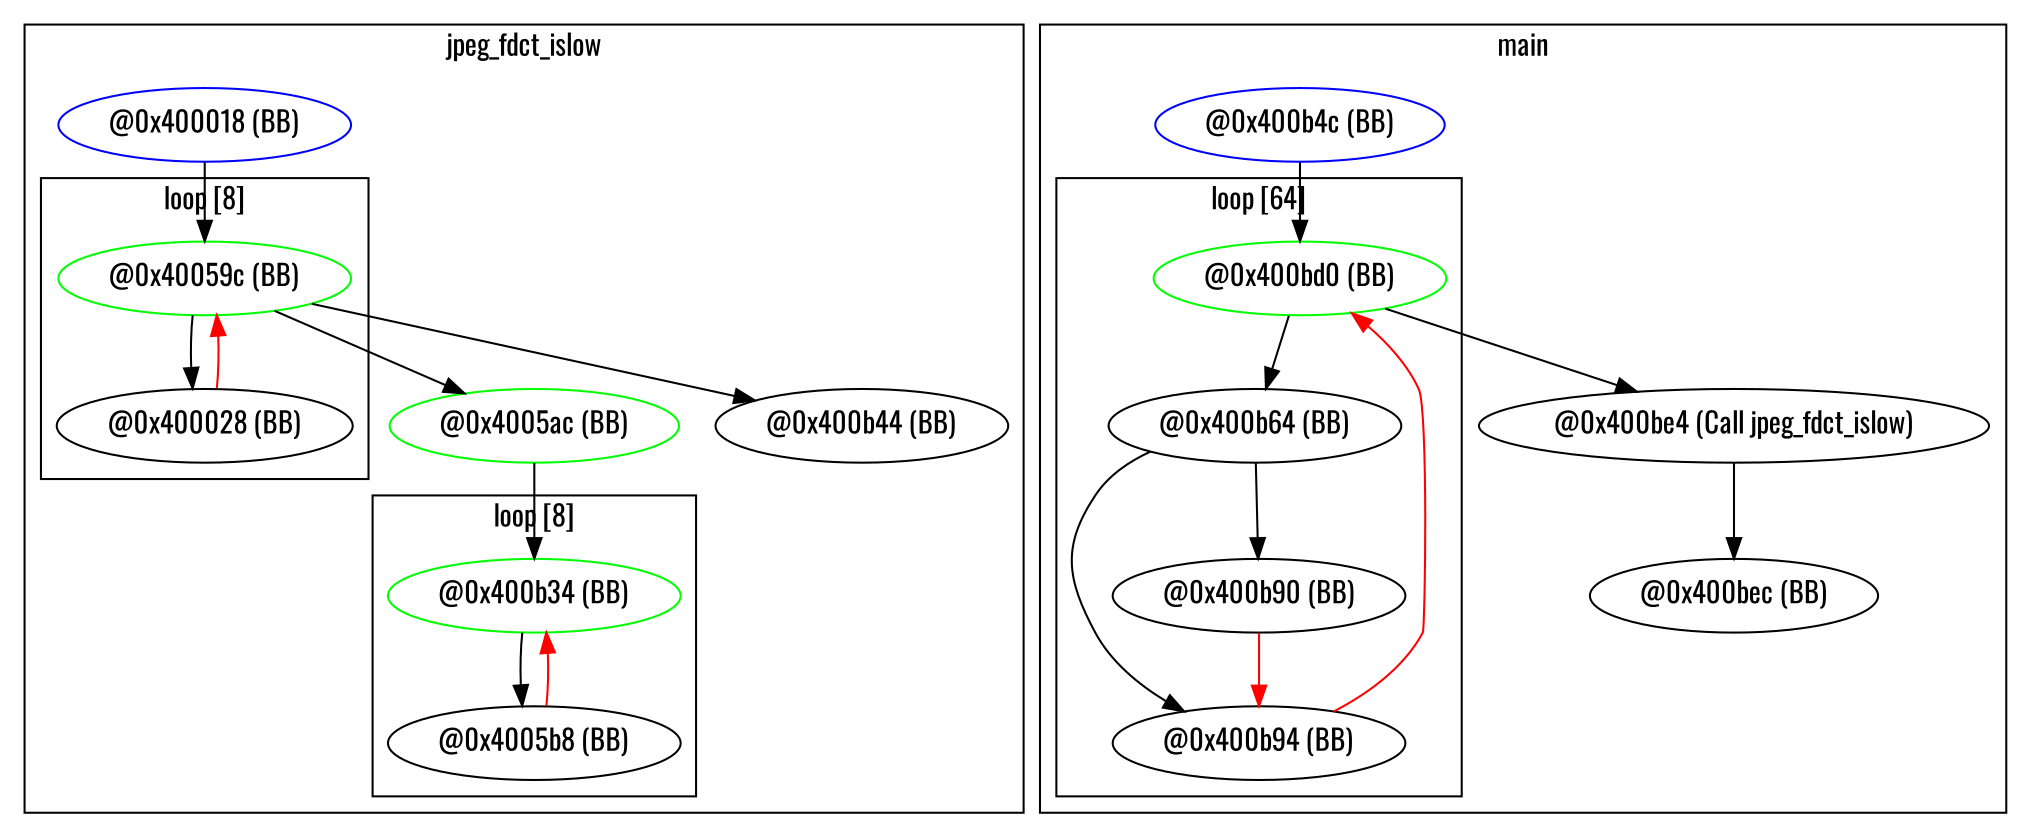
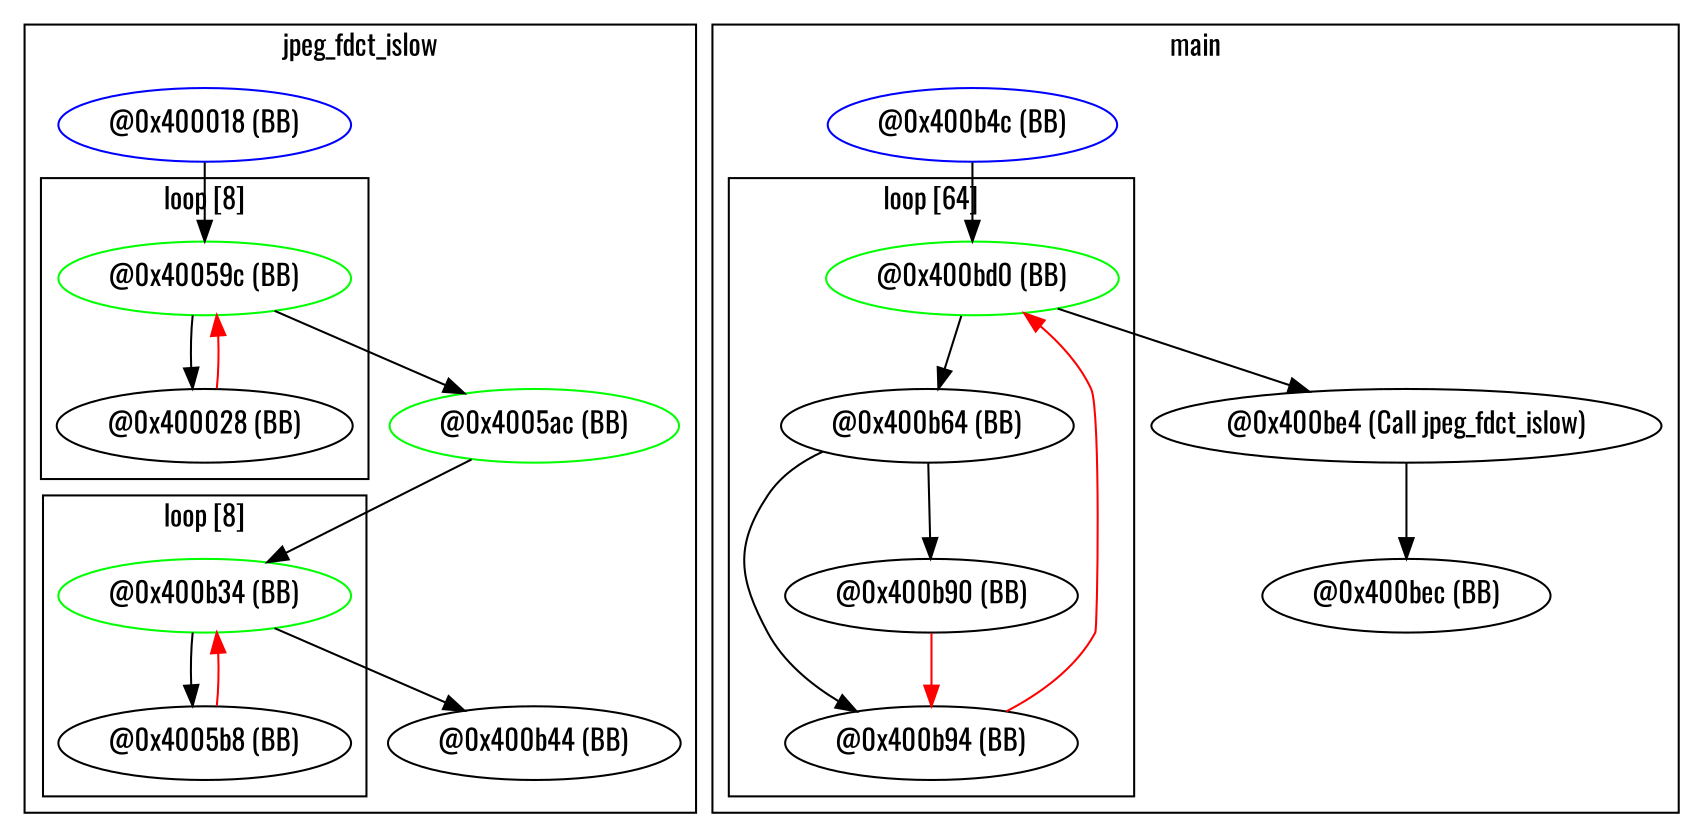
edge "@0x40059c (BB)" -> "@0x400b44 (BB)": now "@0x400b34 (BB)" -> "@0x400b44 (BB)"
